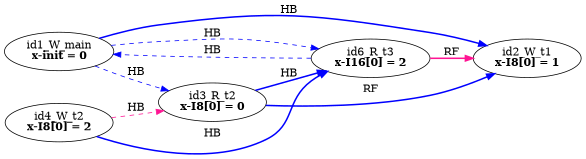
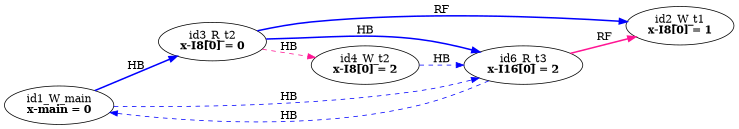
edge "id1_W_main" -> "id2_W_t1": removed, label "HB"
node "id1_W_main": text "x-init = 0" -> "x-main = 0"
edge "id1_W_main" -> "id3_R_t2": style dashed -> bold
edge "id4_W_t2" -> "id3_R_t2": reversed
edge "id4_W_t2" -> "id6_R_t3": style bold -> dashed
